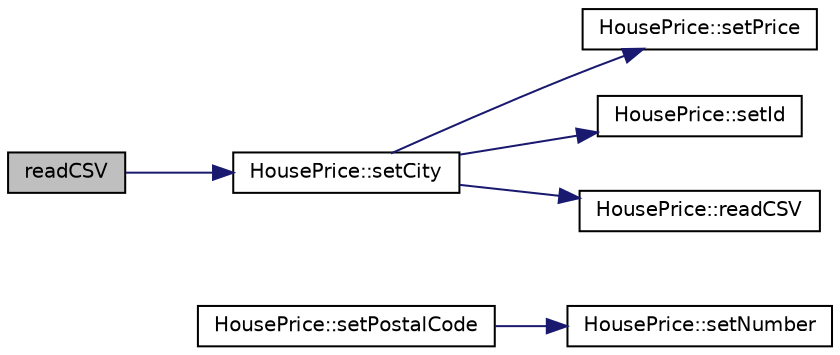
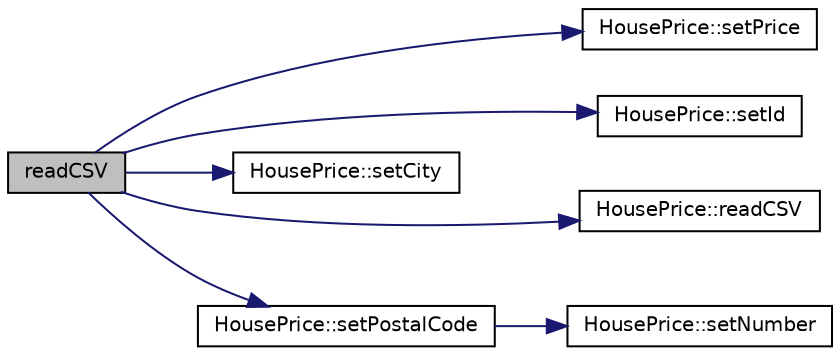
edge "HousePrice::setCity" -> "HousePrice::setPrice": now "readCSV" -> "HousePrice::setPrice"
edge "HousePrice::setCity" -> "HousePrice::setId": now "readCSV" -> "HousePrice::setId"
edge "HousePrice::setCity" -> "HousePrice::readCSV": now "readCSV" -> "HousePrice::readCSV"
edge "readCSV" -> "HousePrice::setPostalCode": added
